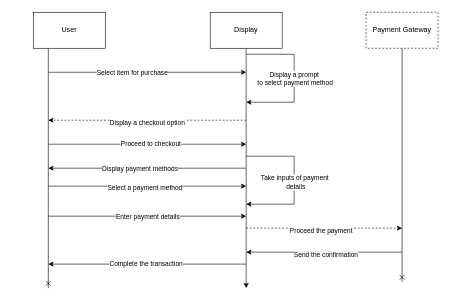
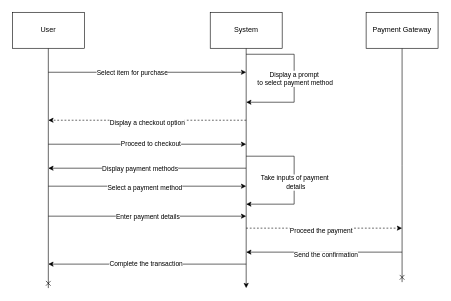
node "User": moved (69, 30) -> (48, 30)
node "Display": label "Display" -> "System"
node "Payment Gateway": style dashed -> solid
